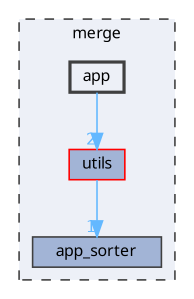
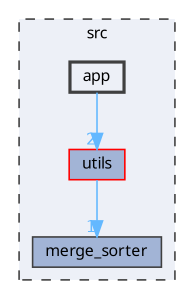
cluster "merge": label "merge" -> "src"
node "app_sorter": label "app_sorter" -> "merge_sorter"
